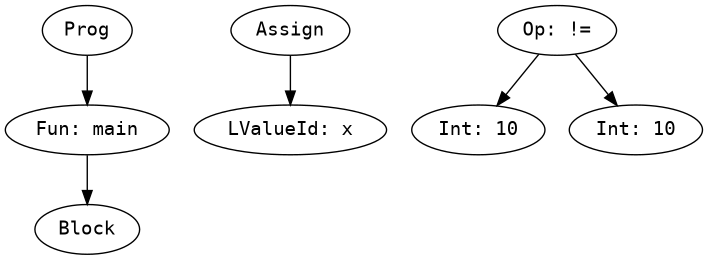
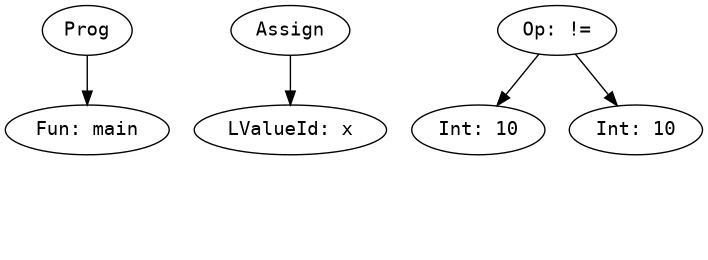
node "Block": removed
